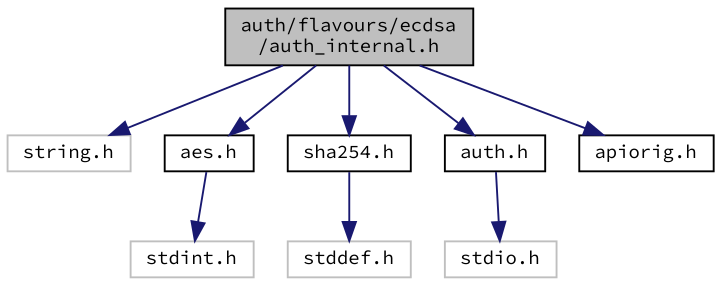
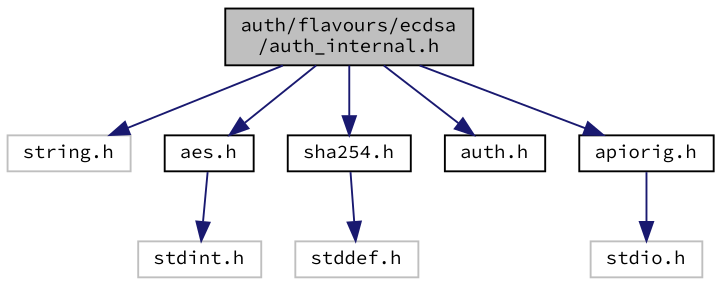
edge "auth.h" -> "stdio.h": now "apiorig.h" -> "stdio.h"
